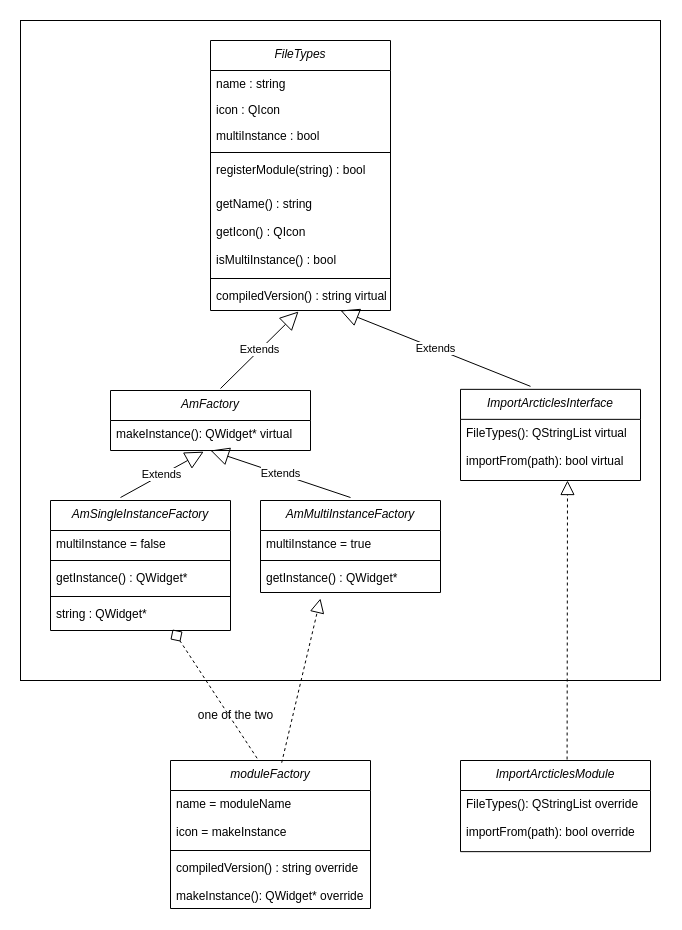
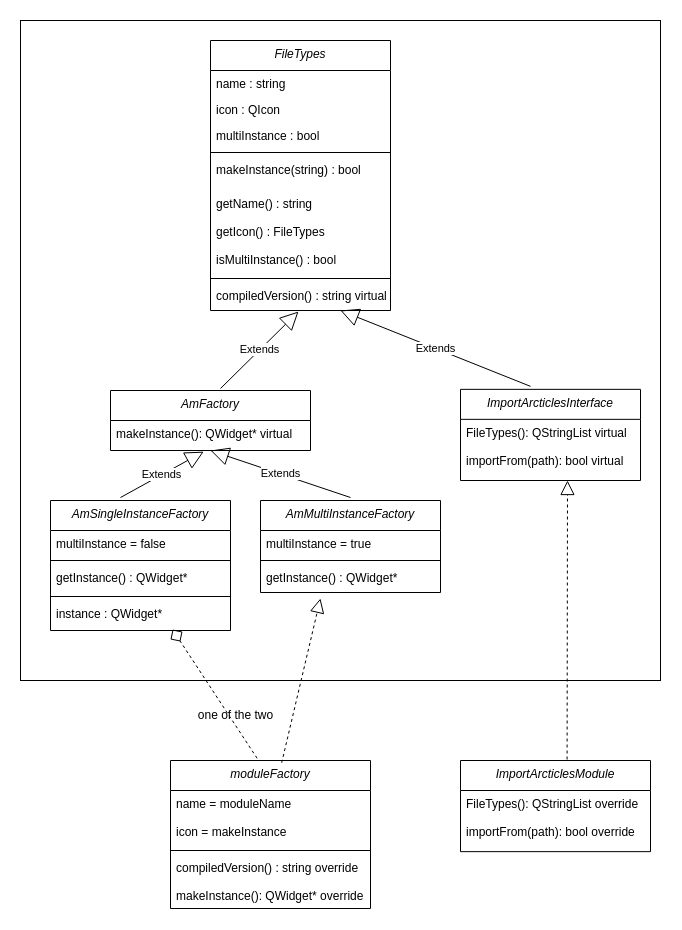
node "registerModule(string) : bool": label "registerModule(string) : bool" -> "makeInstance(string) : bool"
node "getIcon() : QIcon": label "getIcon() : QIcon" -> "getIcon() : FileTypes"
node "string : QWidget*": label "string : QWidget*" -> "instance : QWidget*"
